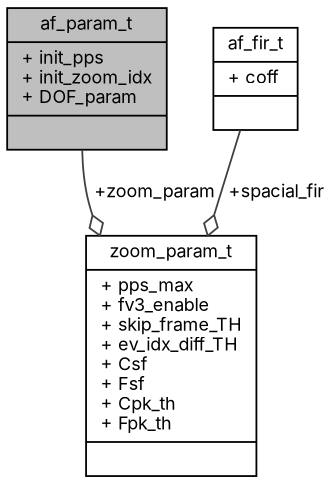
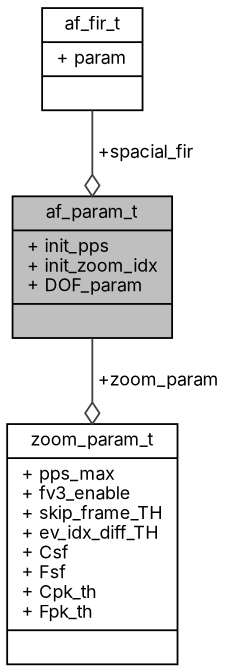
node "af_fir_t": text "+ coff" -> "+ param"
edge "af_fir_t" -> "zoom_param_t": now "af_fir_t" -> "af_param_t"
